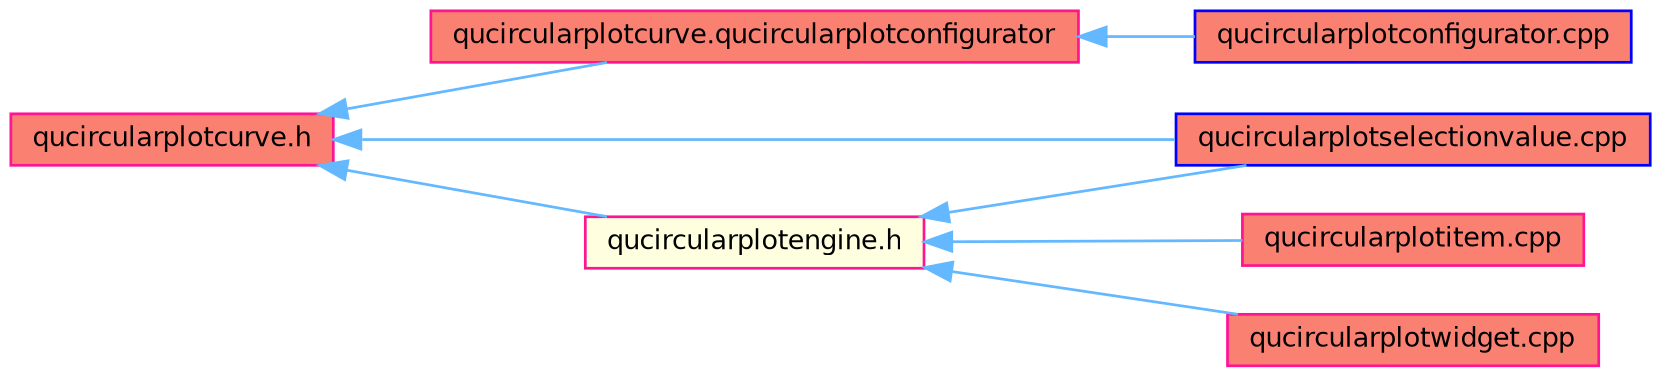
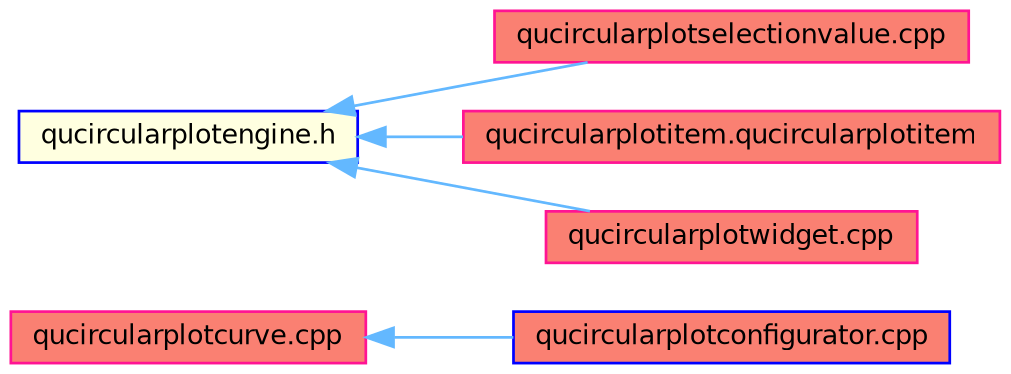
node "qucircularplotcurve.qucircularplotconfigurator": label "qucircularplotcurve.qucircularplotconfigurator" -> "qucircularplotcurve.cpp"
node "qucircularplotcurve.h": removed
node "qucircularplotselectionvalue.cpp": color blue -> deeppink
node "qucircularplotitem.cpp": label "qucircularplotitem.cpp" -> "qucircularplotitem.qucircularplotitem"
node "qucircularplotengine.h": color deeppink -> blue
